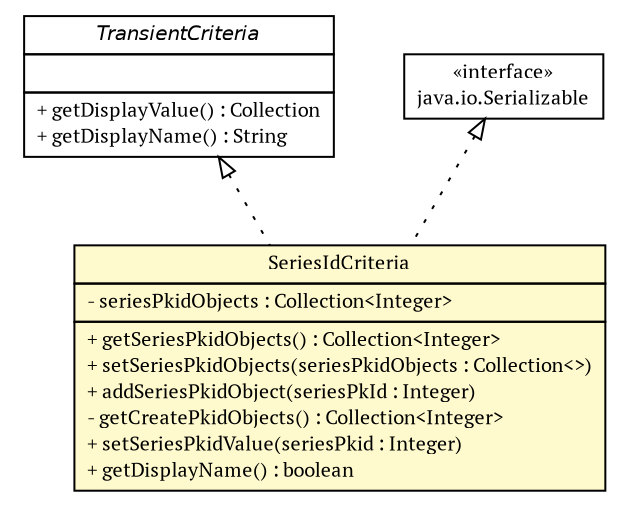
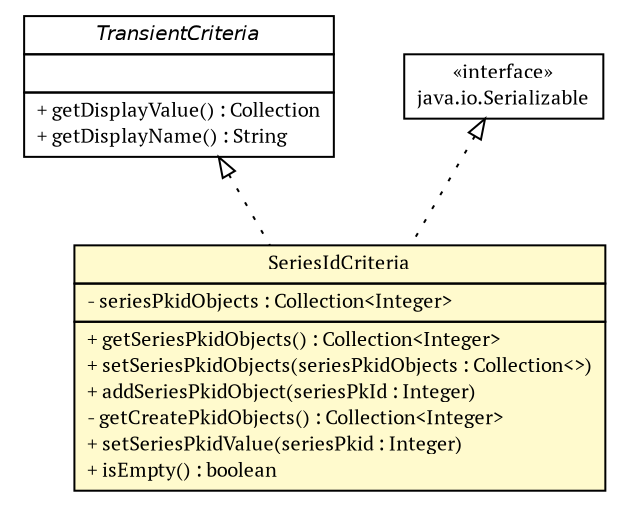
node "SeriesIdCriteria": text "+ getDisplayName() : boolean" -> "+ isEmpty() : boolean"
